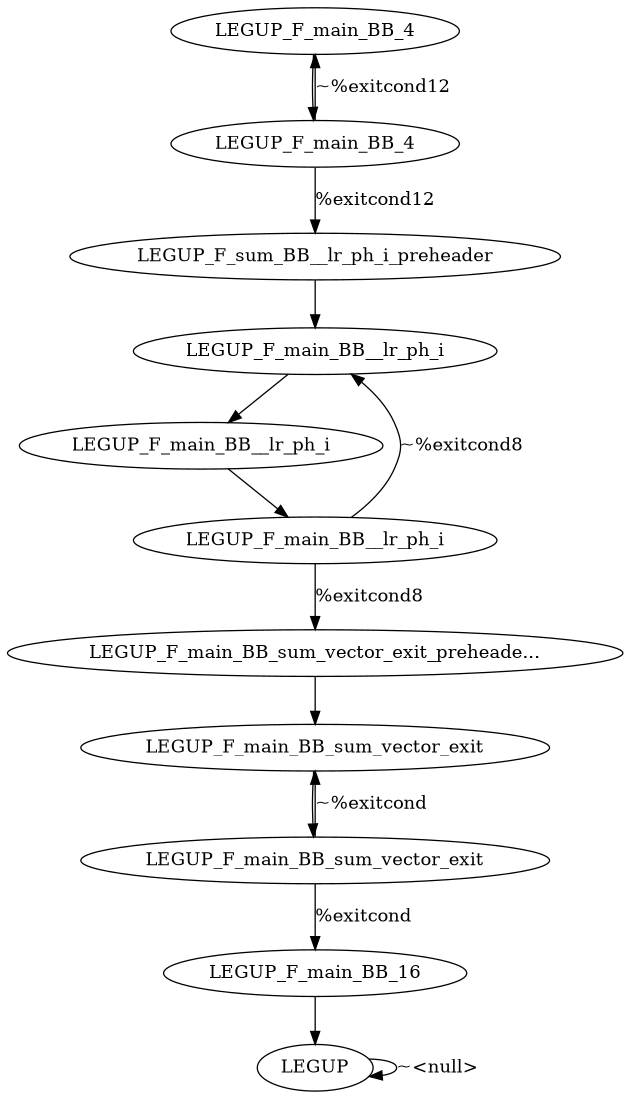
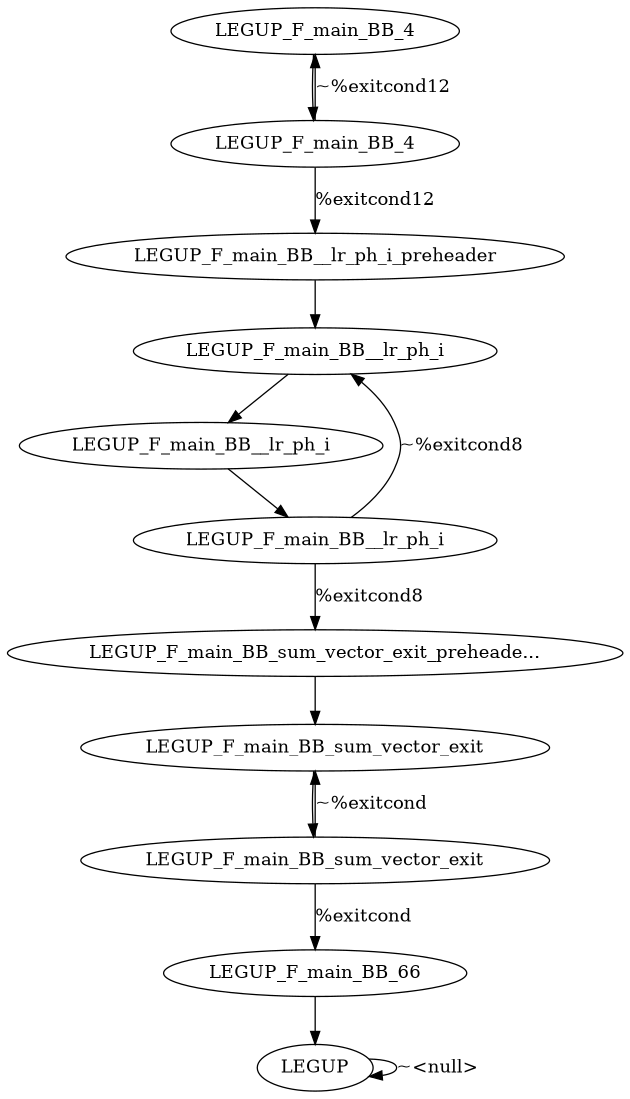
node "LEGUP_F_sum_BB__lr_ph_i_preheader": label "LEGUP_F_sum_BB__lr_ph_i_preheader" -> "LEGUP_F_main_BB__lr_ph_i_preheader"
node "LEGUP_F_main_BB_16": label "LEGUP_F_main_BB_16" -> "LEGUP_F_main_BB_66"
